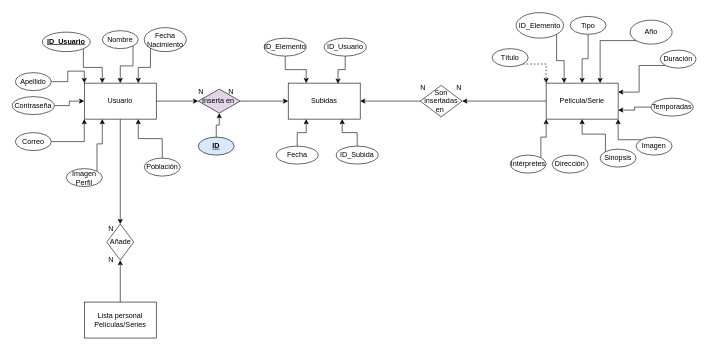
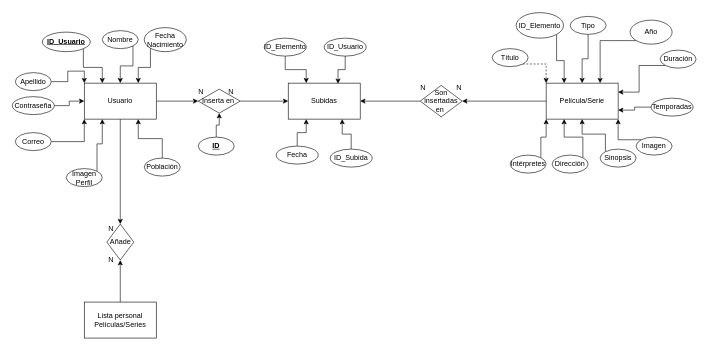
node "Inserta en": fillcolor #e1d5e7 -> #ffffff
edge "Dirección" -> "Película/Serie": added
node "ID": fillcolor #dae8fc -> #ffffff
node "ID_Subida": moved (357, 155) -> (351, 158)
